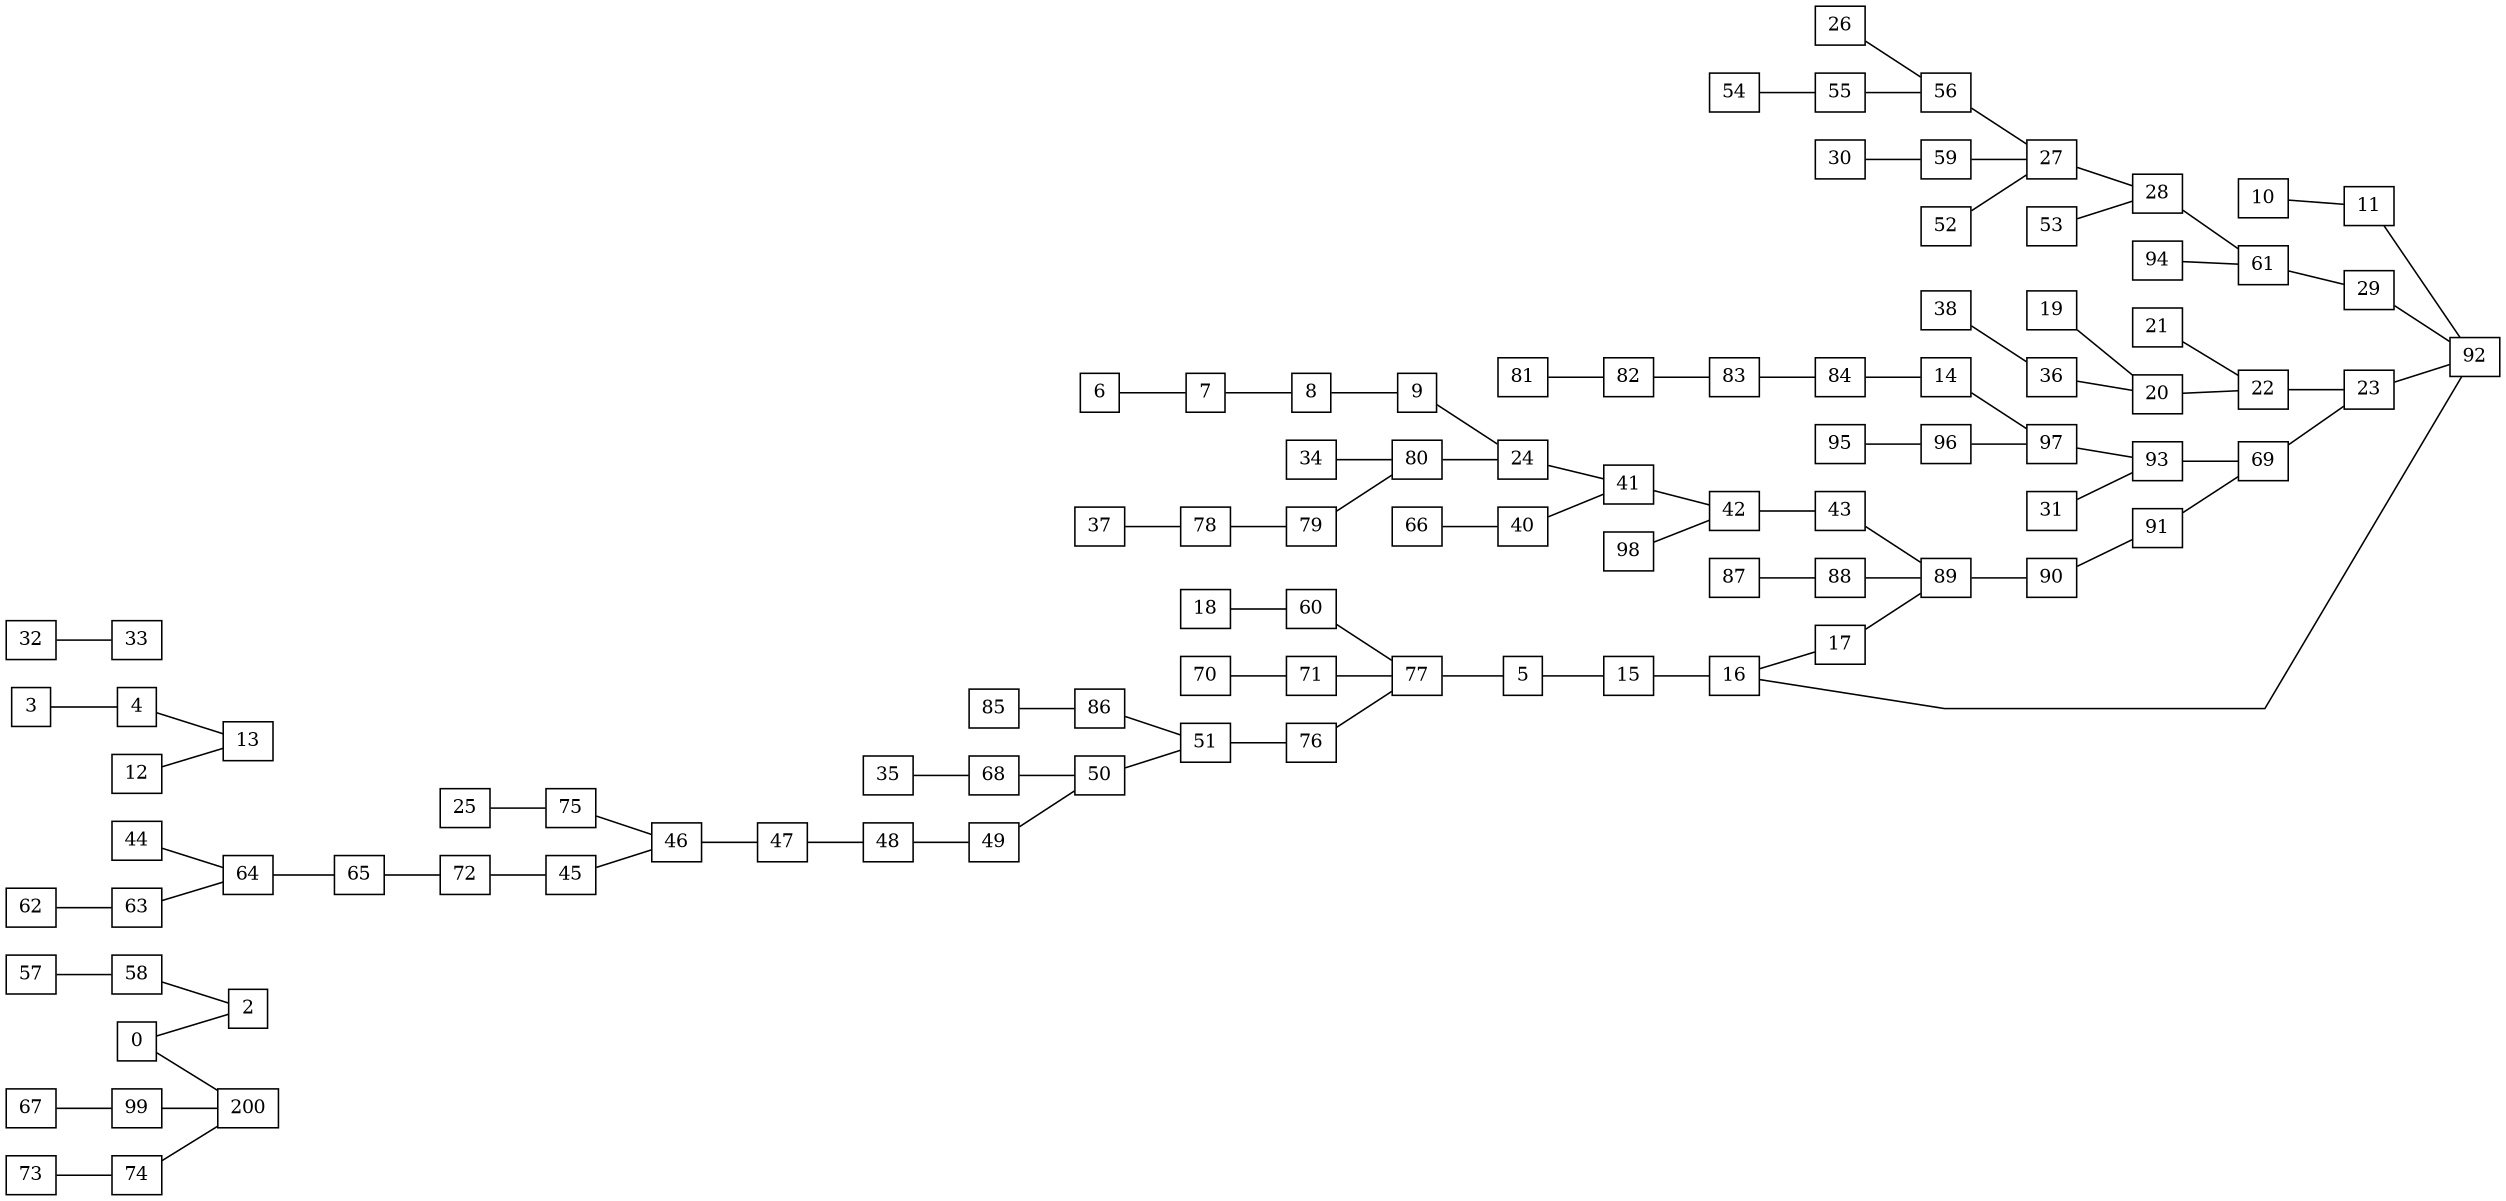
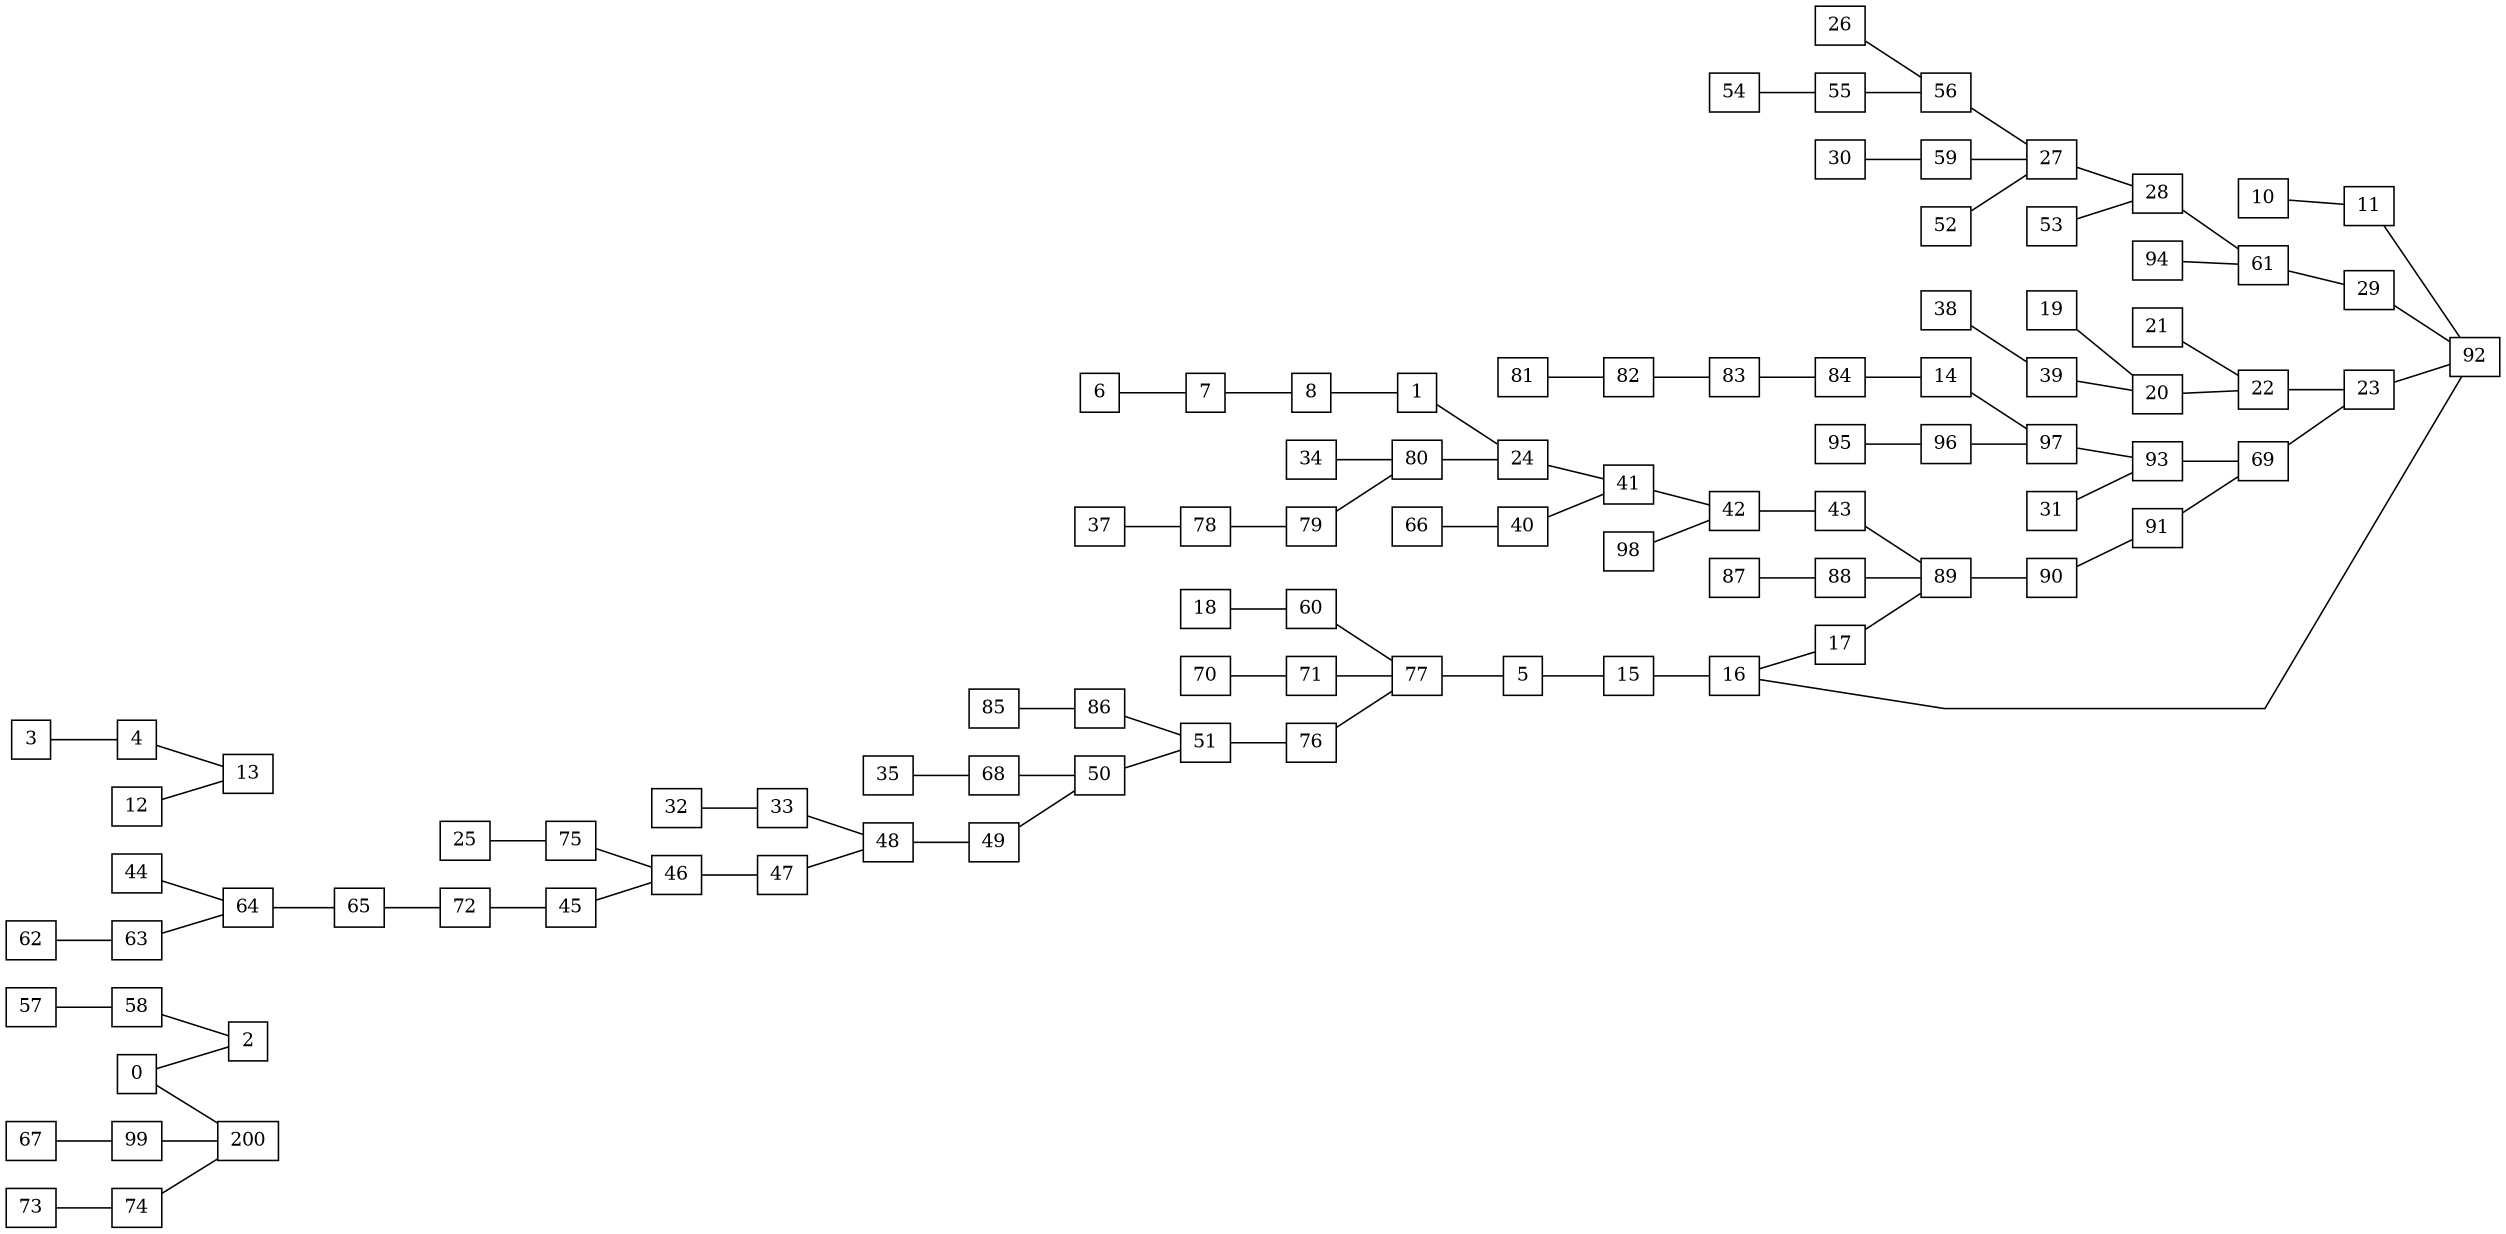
node "36": label "36" -> "39"
node "9": label "9" -> "1"
edge "33" -- "48": added
